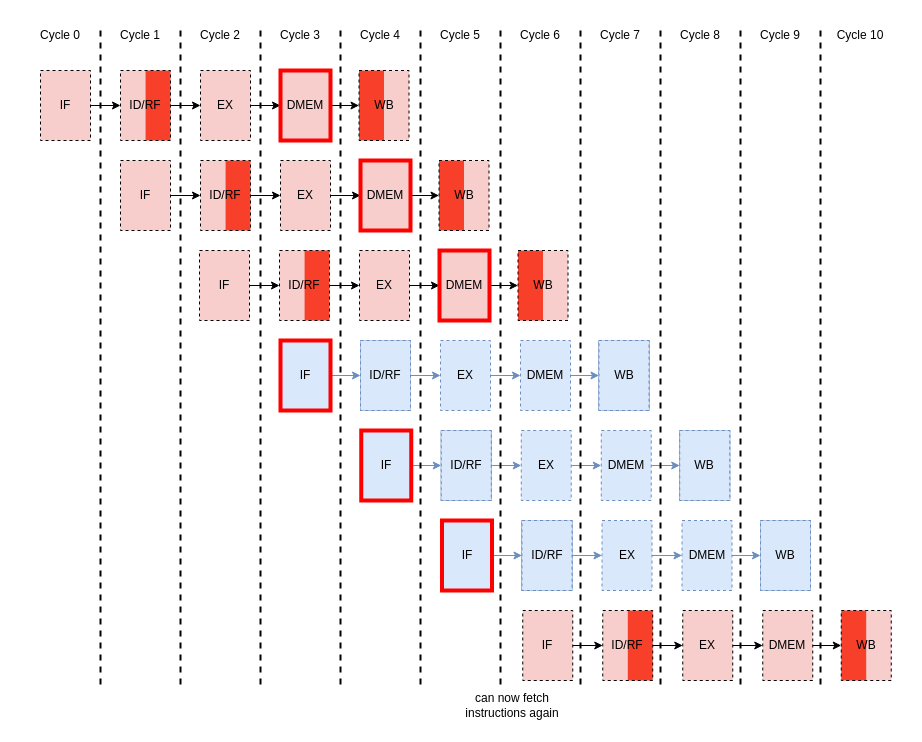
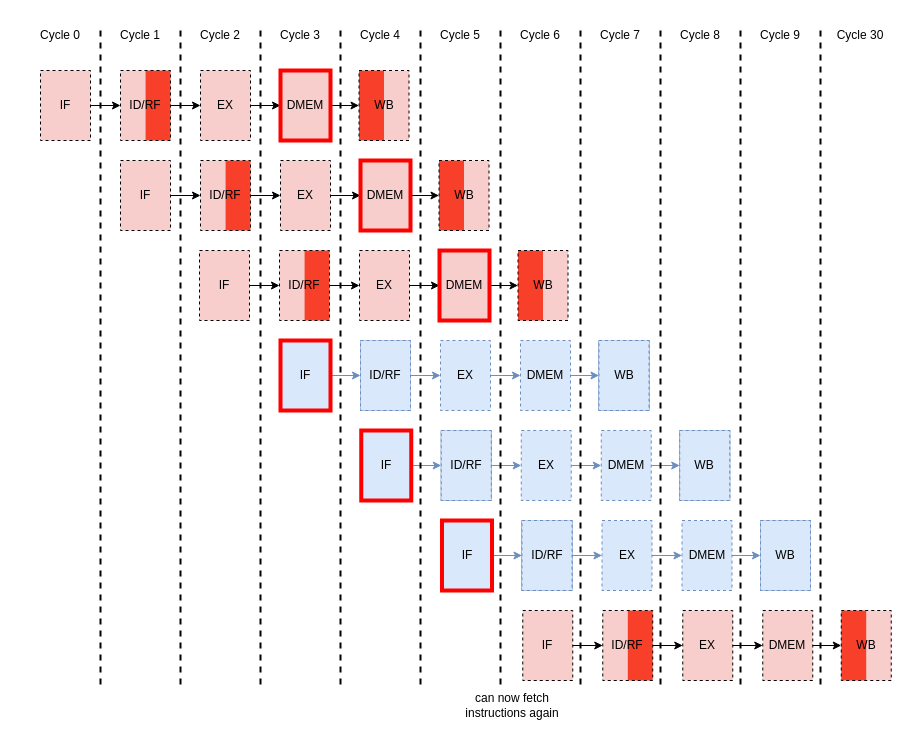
node "Cycle 10": label "Cycle 10" -> "Cycle 30"
